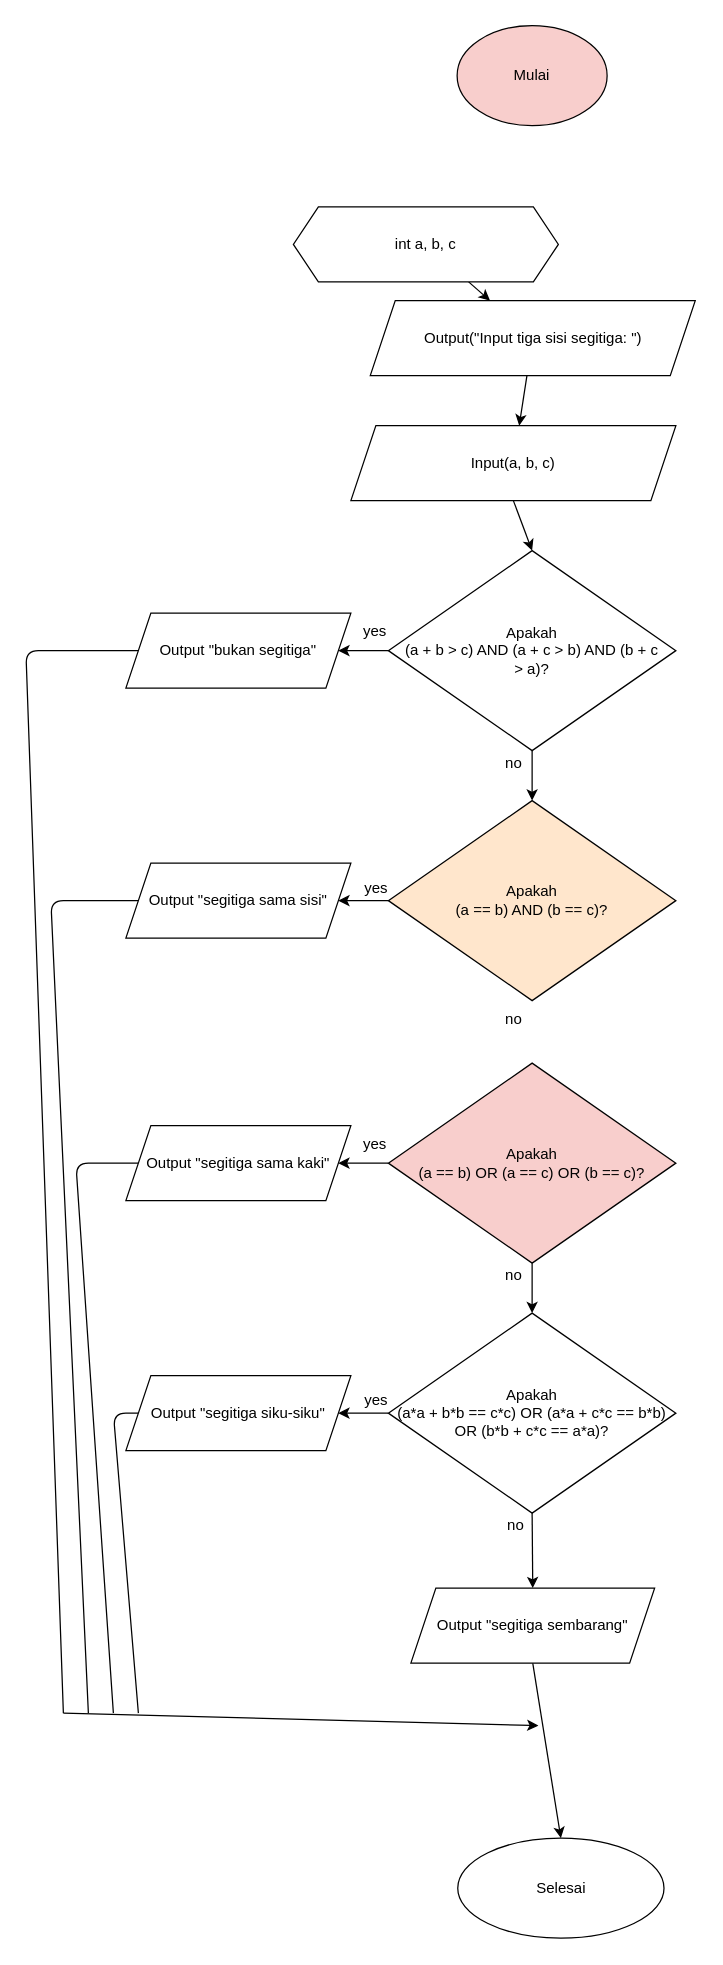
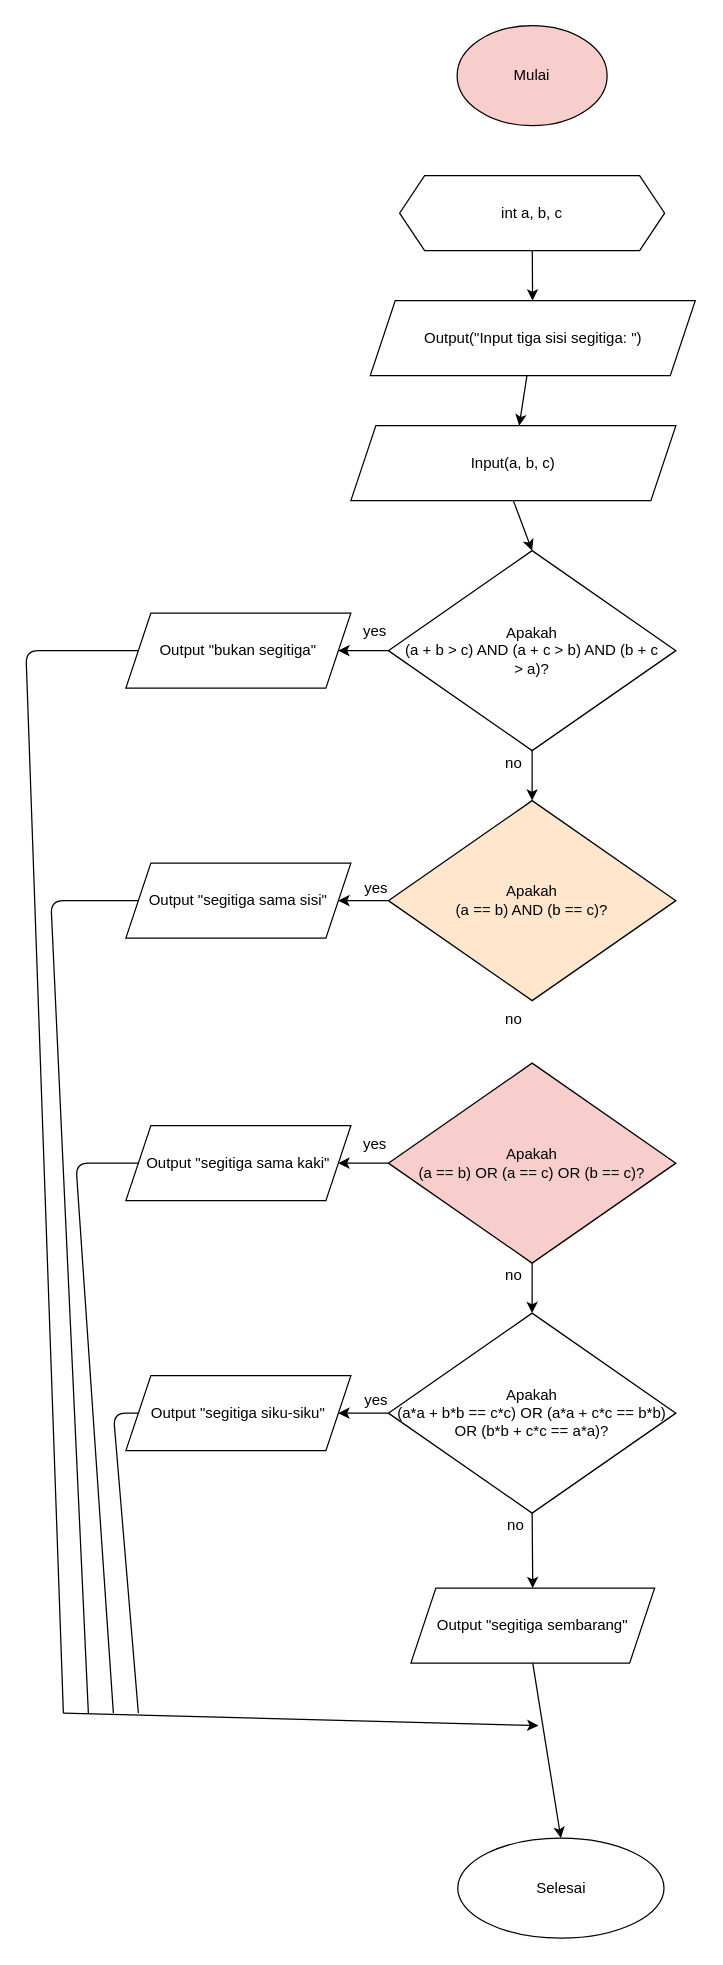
node "int a, b, c": moved (426, 244) -> (532, 213)
